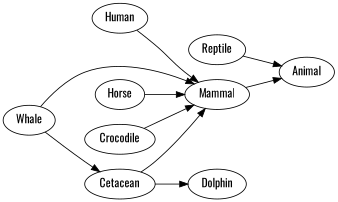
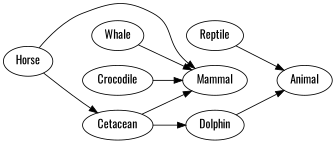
node "Human": removed
edge "Mammal" -> "Animal": now "Dolphin" -> "Animal"
edge "Whale" -> "Cetacean": now "Horse" -> "Cetacean"
